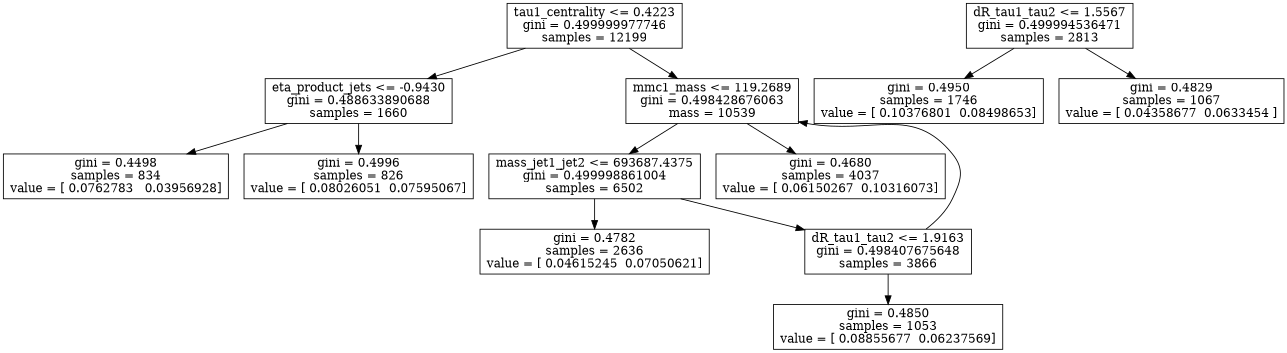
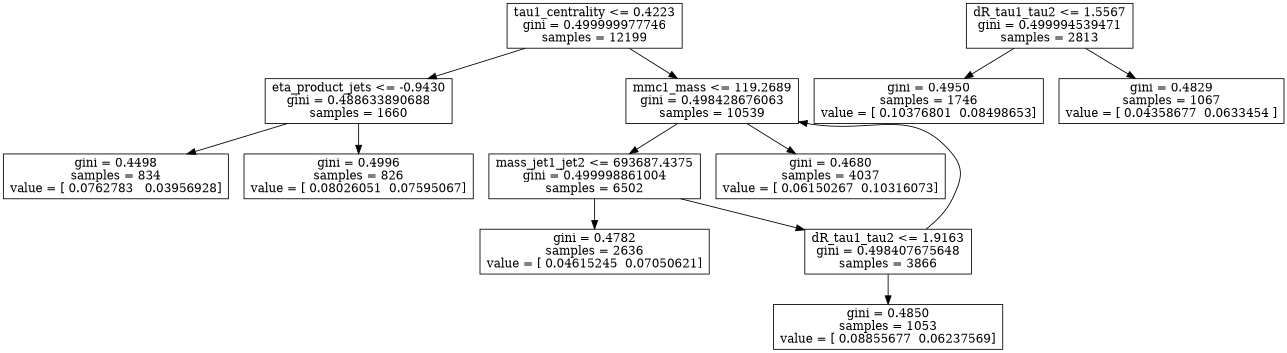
node "dR_tau1_tau2 <= 1.5567 gini = 0.499994536471 samples = 2813": label "dR_tau1_tau2 <= 1.5567 gini = 0.499994536471 samples = 2813" -> "dR_tau1_tau2 <= 1.5567 gini = 0.499994539471 samples = 2813"
node "mmc1_mass <= 119.2689 gini = 0.498428676063 mass = 10539": label "mmc1_mass <= 119.2689 gini = 0.498428676063 mass = 10539" -> "mmc1_mass <= 119.2689 gini = 0.498428676063 samples = 10539"
